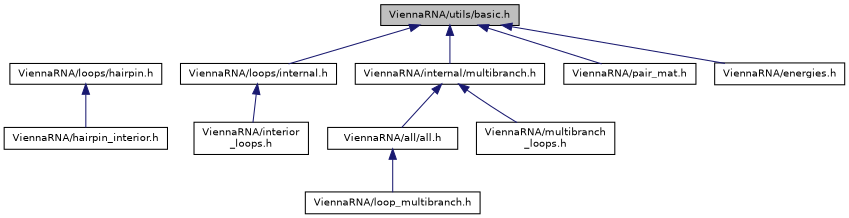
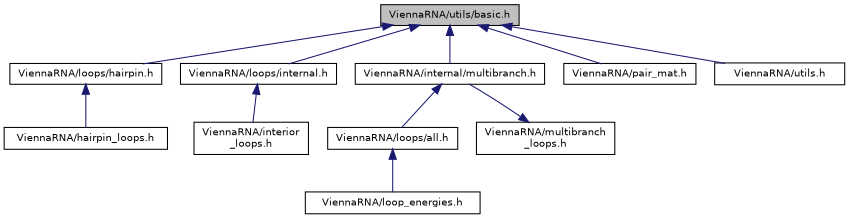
edge "ViennaRNA/loops/hairpin.h" -> "ViennaRNA/utils/basic.h": added
node "ViennaRNA/energies.h": label "ViennaRNA/energies.h" -> "ViennaRNA/utils.h"
edge "ViennaRNA/multibranch _loops.h" -> "ViennaRNA/internal/multibranch.h": reversed
node "ViennaRNA/hairpin_interior.h": label "ViennaRNA/hairpin_interior.h" -> "ViennaRNA/hairpin_loops.h"
node "ViennaRNA/all/all.h": label "ViennaRNA/all/all.h" -> "ViennaRNA/loops/all.h"
node "ViennaRNA/loop_multibranch.h": label "ViennaRNA/loop_multibranch.h" -> "ViennaRNA/loop_energies.h"
